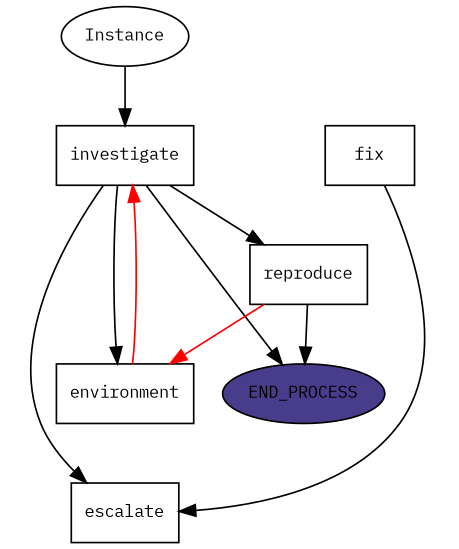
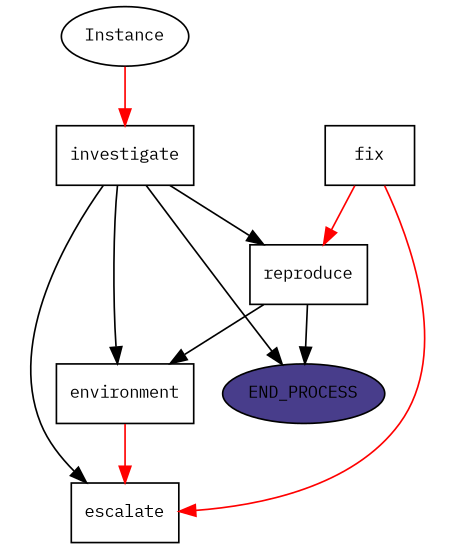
edge "Instance" -> "investigate": color black -> red
edge "fix" -> "reproduce": added
edge "environment" -> "investigate": now "environment" -> "escalate"
edge "reproduce" -> "environment": color red -> black
edge "fix" -> "escalate": color black -> red
